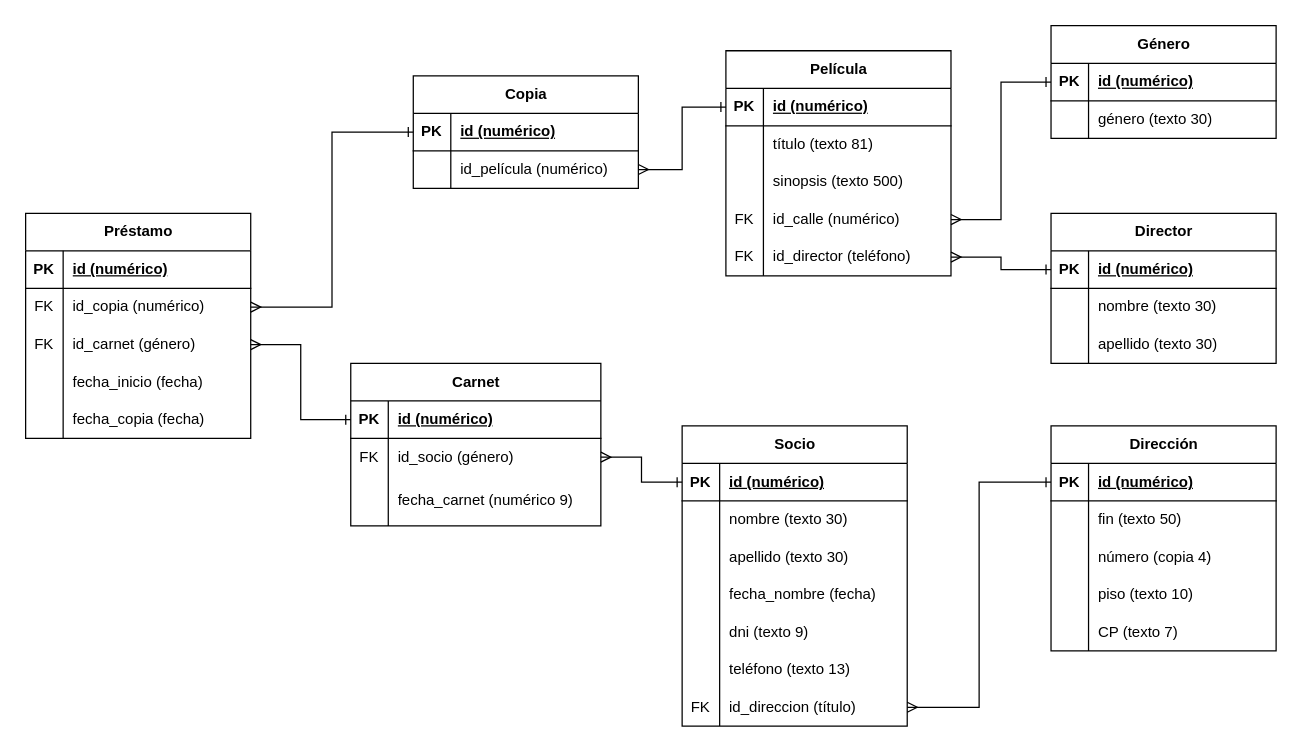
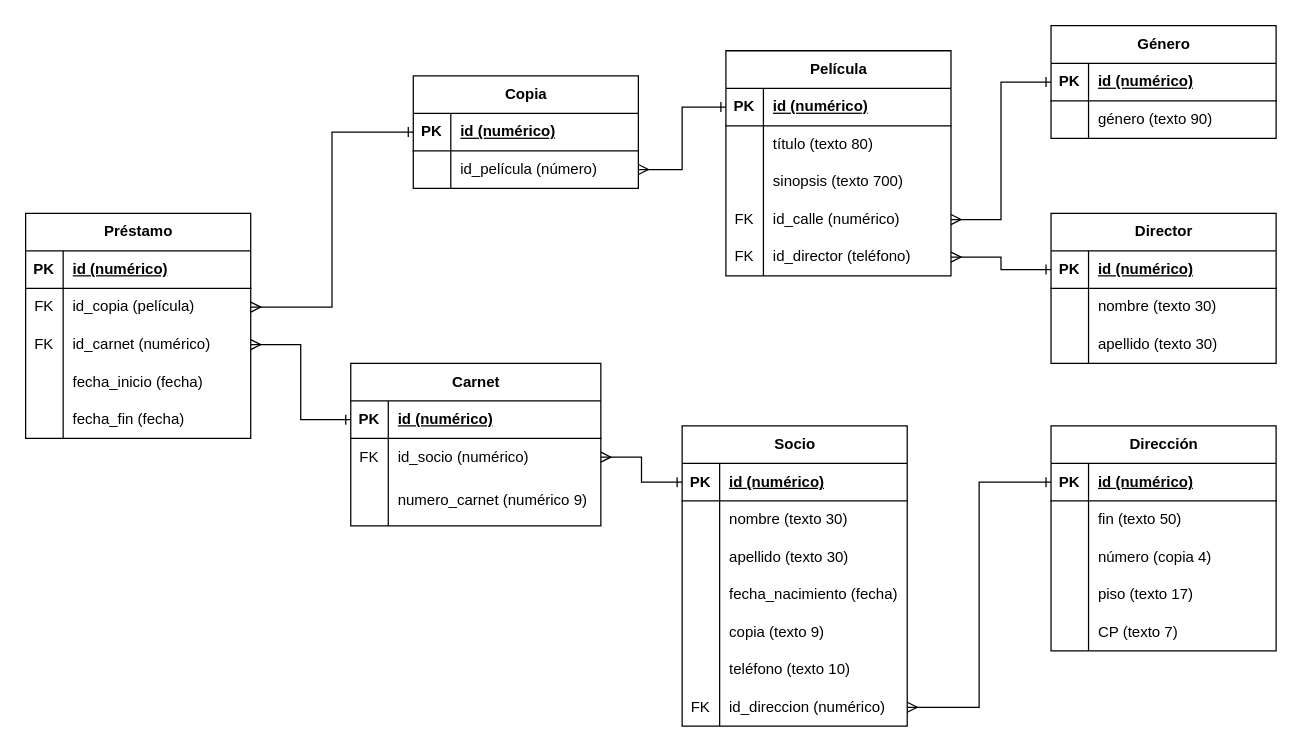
node "género (texto 30)": label "género (texto 30)" -> "género (texto 90)"
node "título (texto 81)": label "título (texto 81)" -> "título (texto 80)"
node "id_película (numérico)": label "id_película (numérico)" -> "id_película (número)"
node "sinopsis (texto 500)": label "sinopsis (texto 500)" -> "sinopsis (texto 700)"
node "id_copia (numérico)": label "id_copia (numérico)" -> "id_copia (película)"
node "id_carnet (género)": label "id_carnet (género)" -> "id_carnet (numérico)"
node "fecha_copia (fecha)": label "fecha_copia (fecha)" -> "fecha_fin (fecha)"
node "id_socio (género)": label "id_socio (género)" -> "id_socio (numérico)"
node "fecha_carnet (numérico 9)": label "fecha_carnet (numérico 9)" -> "numero_carnet (numérico 9)"
node "fecha_nombre (fecha)": label "fecha_nombre (fecha)" -> "fecha_nacimiento (fecha)"
node "piso (texto 10)": label "piso (texto 10)" -> "piso (texto 17)"
node "dni (texto 9)": label "dni (texto 9)" -> "copia (texto 9)"
node "teléfono (texto 13)": label "teléfono (texto 13)" -> "teléfono (texto 10)"
node "id_direccion (título)": label "id_direccion (título)" -> "id_direccion (numérico)"
